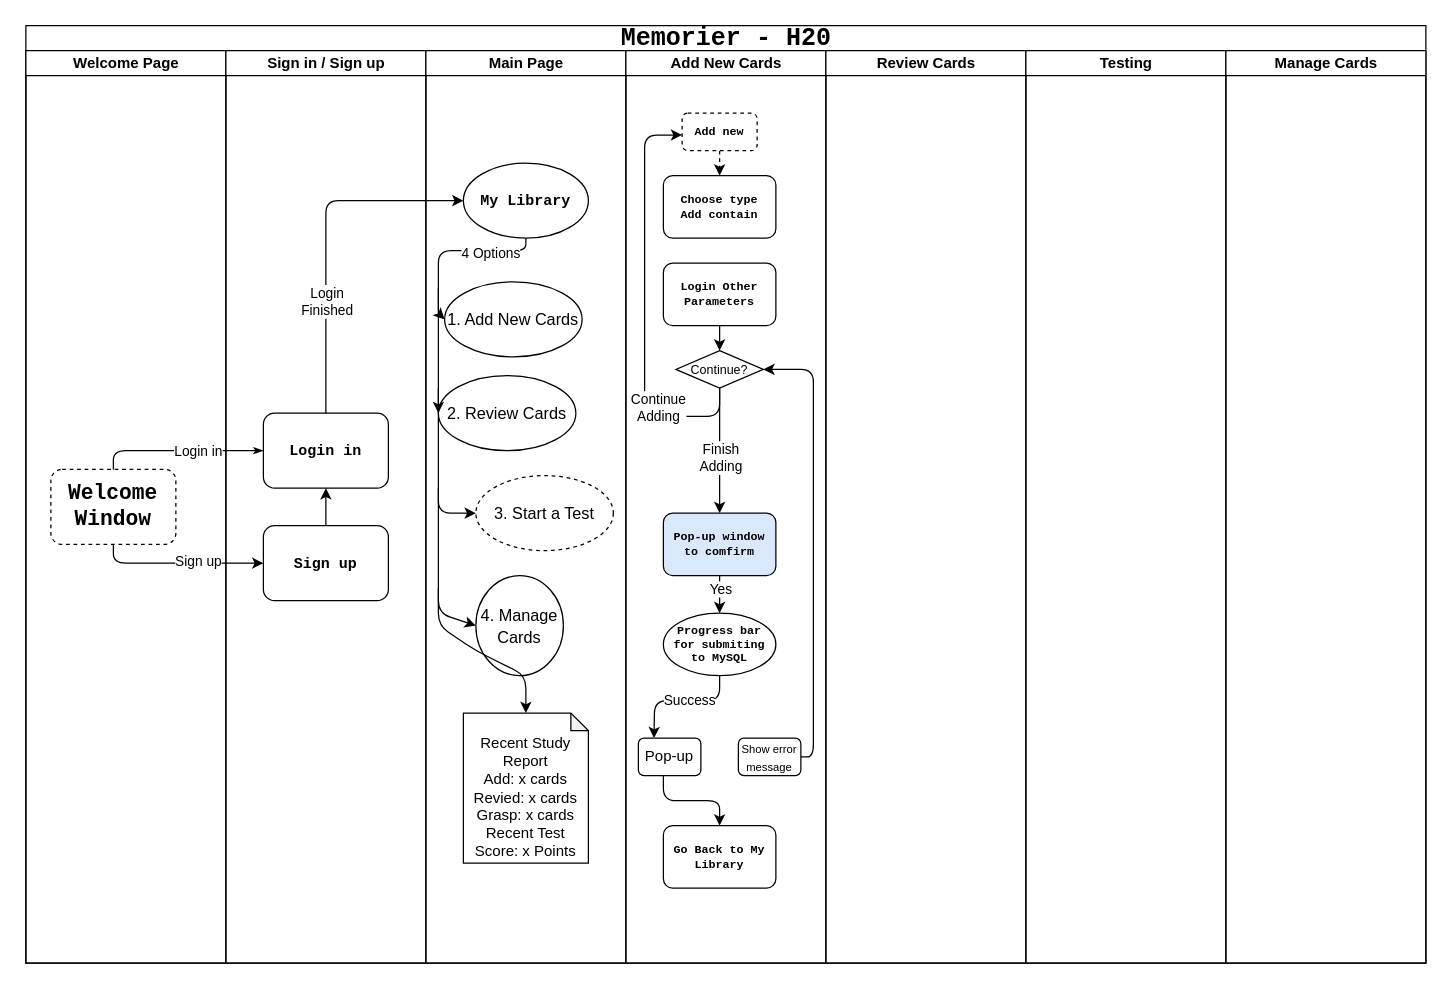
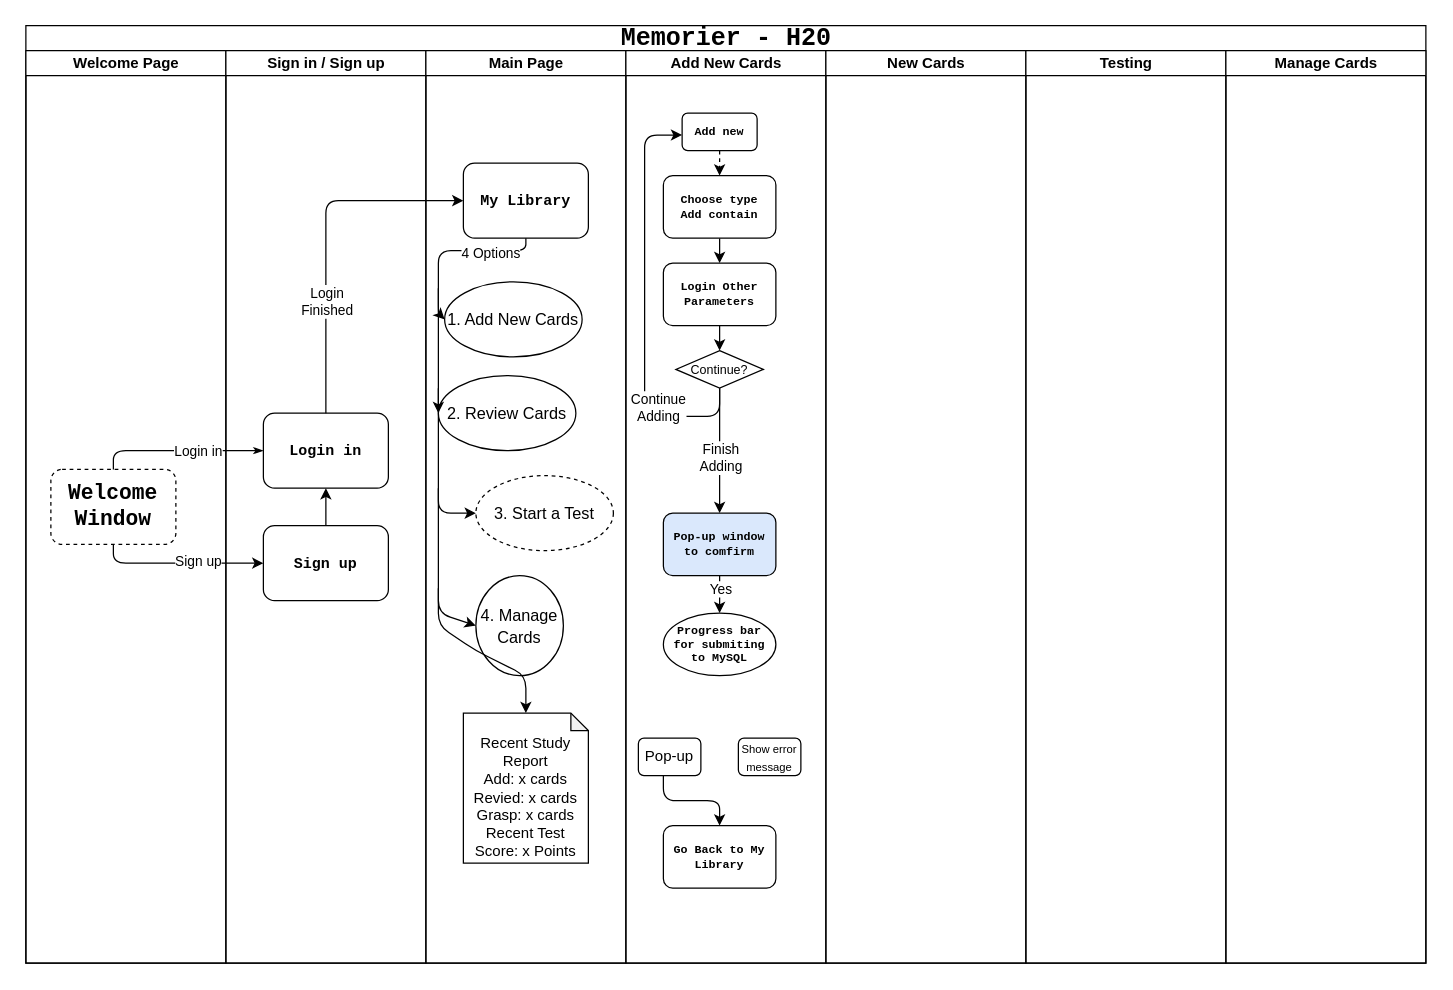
node "Review Cards": label "Review Cards" -> "New Cards"
node "Add new": style dashed -> solid
node "My Library": shape ellipse -> rounded rectangle
edge "Choose type Add contain" -> "Login Other Parameters": added
edge "Show error message" -> "Continue?": removed
edge "Progress bar for submiting to MySQL" -> "Pop-up": removed, label "Success"
